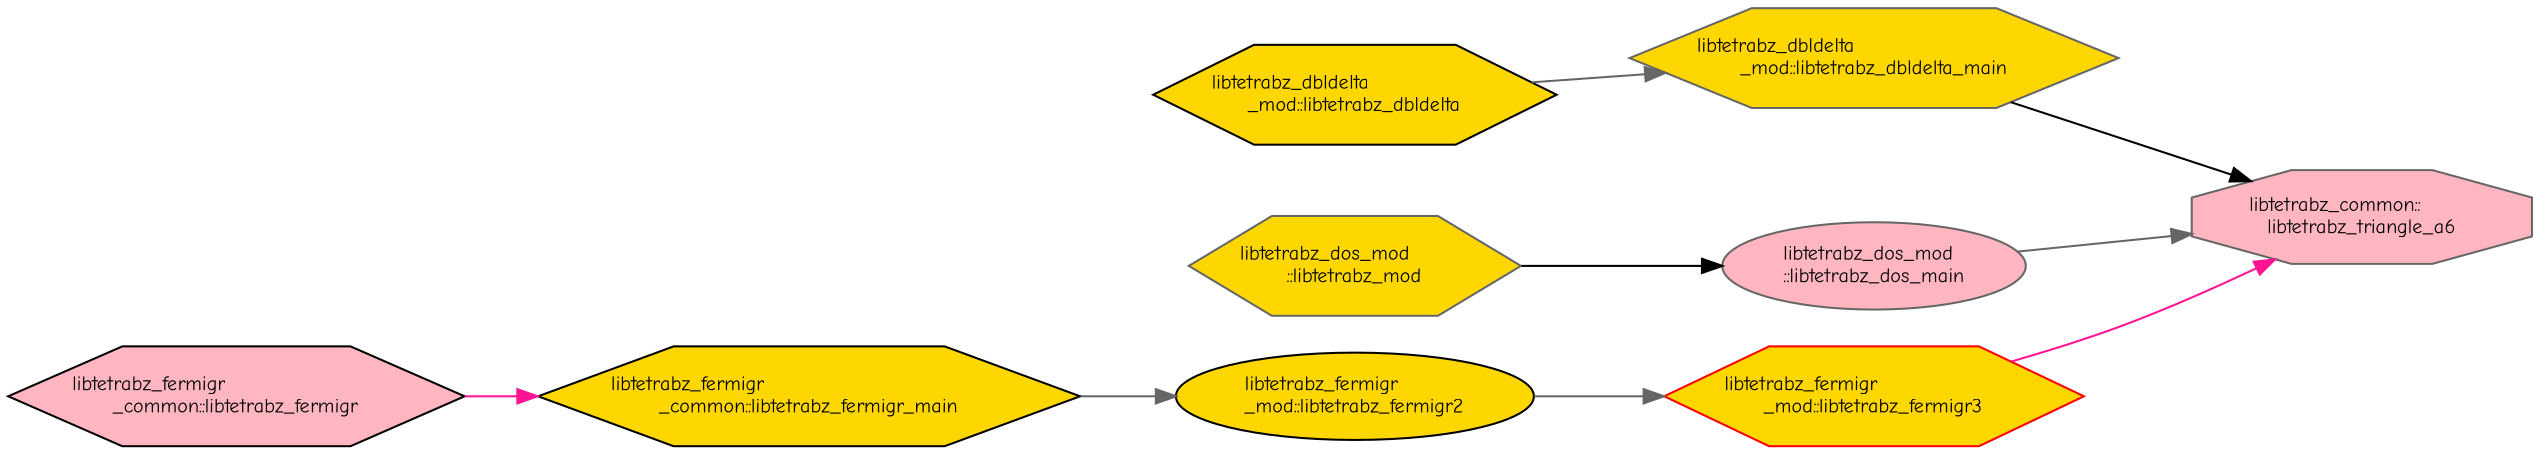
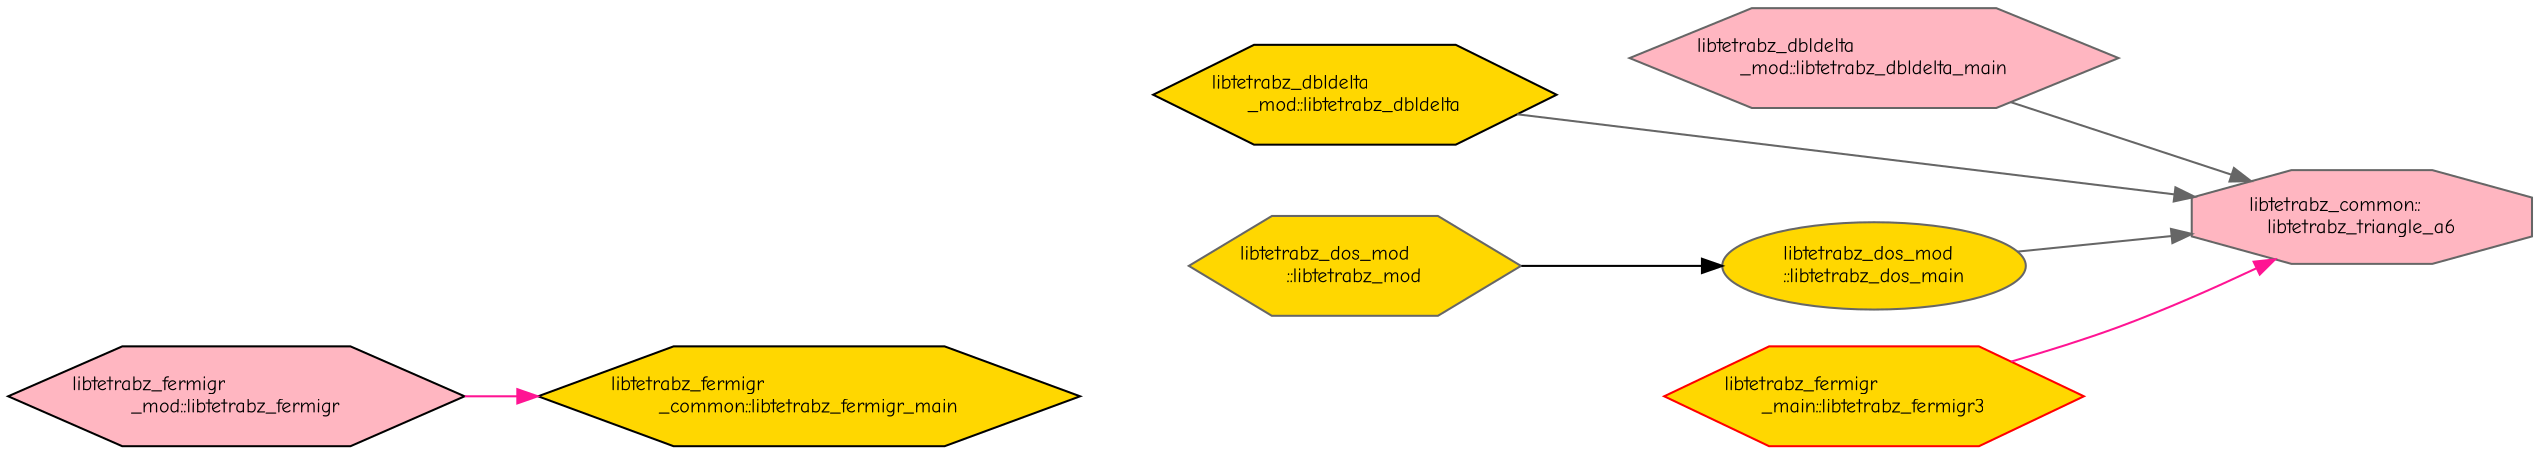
node "libtetrabz_dbldelta _mod::libtetrabz_dbldelta_main": fillcolor gold -> lightpink
edge "libtetrabz_dbldelta _mod::libtetrabz_dbldelta" -> "libtetrabz_dbldelta _mod::libtetrabz_dbldelta_main": now "libtetrabz_dbldelta _mod::libtetrabz_dbldelta" -> "libtetrabz_common:: libtetrabz_triangle_a6"
edge "libtetrabz_dbldelta _mod::libtetrabz_dbldelta_main" -> "libtetrabz_common:: libtetrabz_triangle_a6": color black -> gray40
node "libtetrabz_dos_mod ::libtetrabz_dos_main": fillcolor lightpink -> gold
node "libtetrabz_fermigr _common::libtetrabz_fermigr": label "libtetrabz_fermigr _common::libtetrabz_fermigr" -> "libtetrabz_fermigr _mod::libtetrabz_fermigr"
node "libtetrabz_fermigr _mod::libtetrabz_fermigr2": removed
node "libtetrabz_fermigr _mod::libtetrabz_fermigr3": label "libtetrabz_fermigr _mod::libtetrabz_fermigr3" -> "libtetrabz_fermigr _main::libtetrabz_fermigr3"
